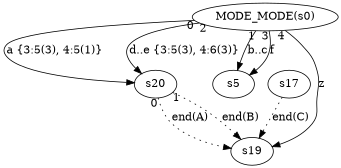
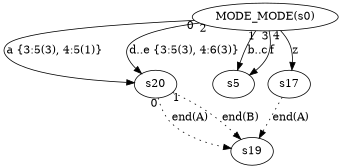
edge "MODE_MODE(s0)" -> "s19": now "MODE_MODE(s0)" -> "s17"
edge "s17" -> "s19": label "end(C)" -> "end(A)"
